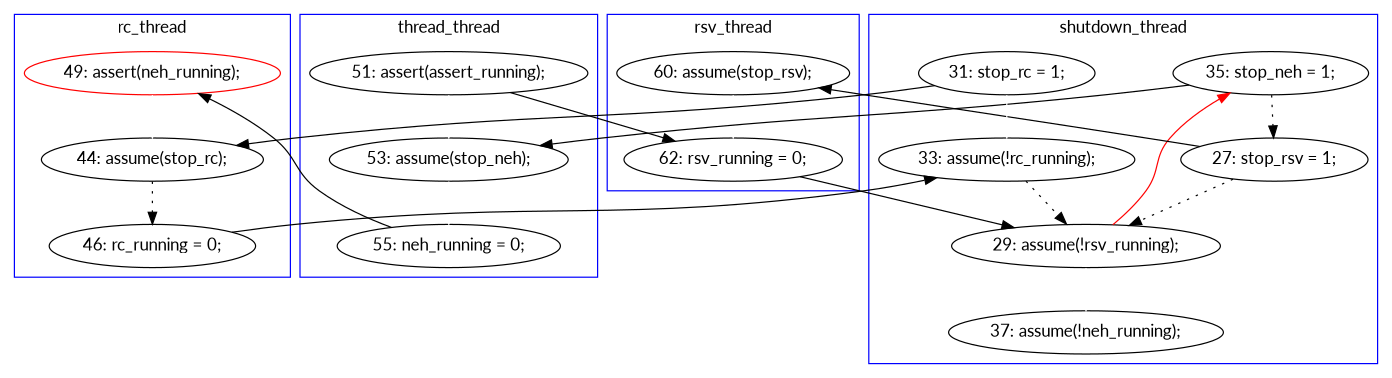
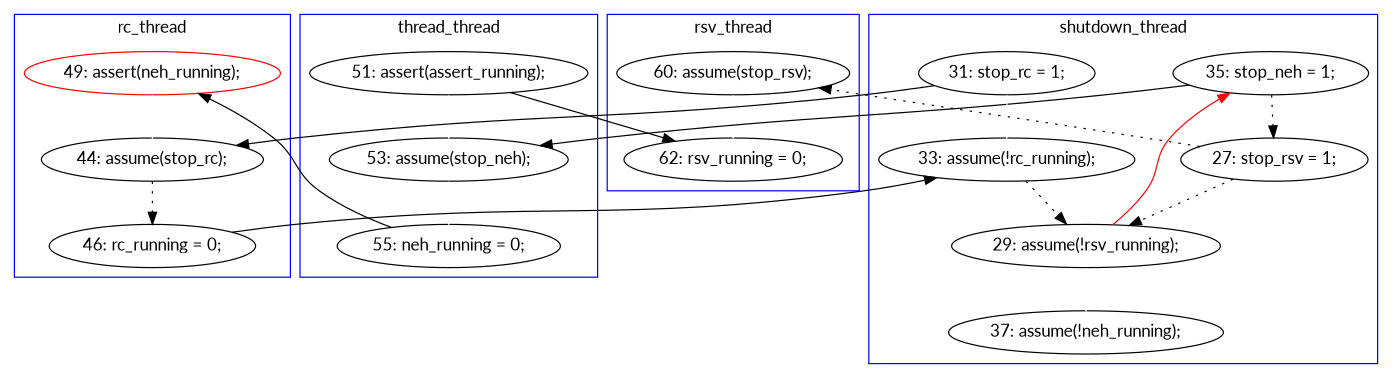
edge "27: stop_rsv = 1;" -> "60: assume(stop_rsv);": style solid -> dotted
edge "62: rsv_running = 0;" -> "29: assume(!rsv_running);": removed
